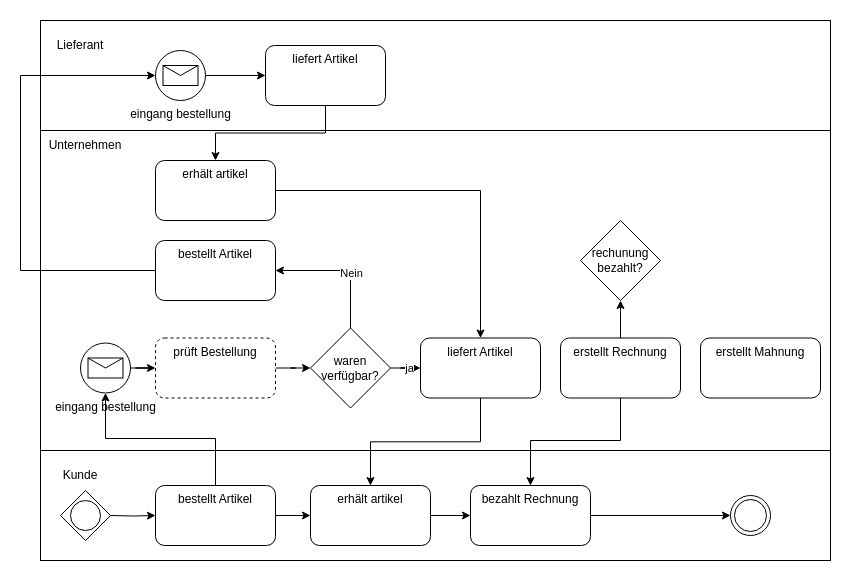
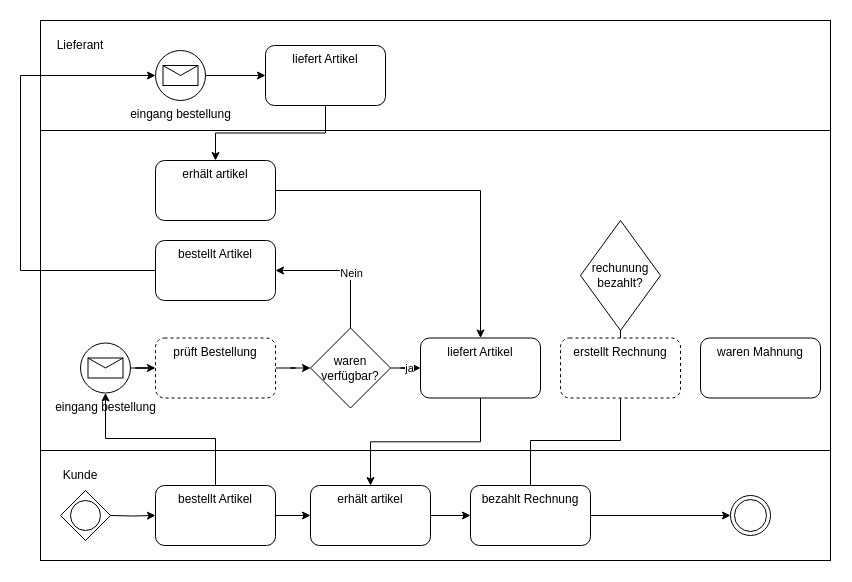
node "Unternehmen": removed
node "rechunung bezahlt?": size 80x80 -> 80x110
node "erstellt Mahnung": label "erstellt Mahnung" -> "waren Mahnung"
node "erstellt Rechnung": style solid -> dashed
edge "erstellt Rechnung" -> "bezahlt Rechnung": arrowhead classic -> none
